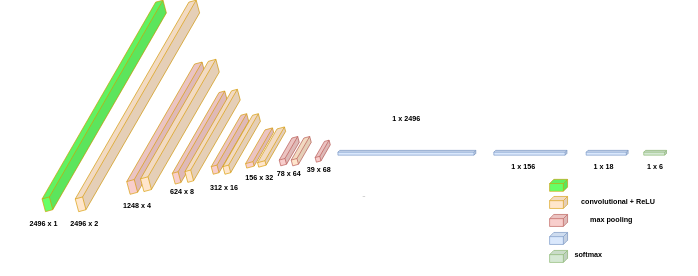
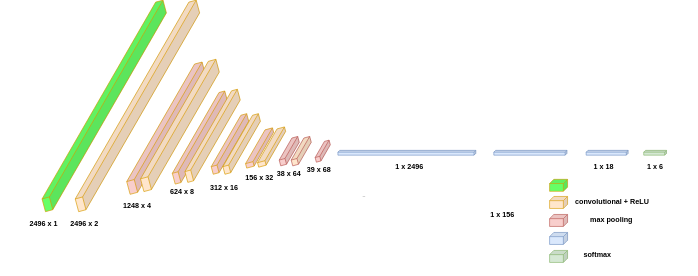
node "1 x 2496": moved (407, 119) -> (410, 167)
node "1 x 156": moved (524, 167) -> (503, 215)
node "78 x 64": label "78 x 64" -> "38 x 64"
node "convolutional + ReLU": moved (622, 202) -> (616, 202)
node "softmax": moved (615, 255) -> (624, 255)
